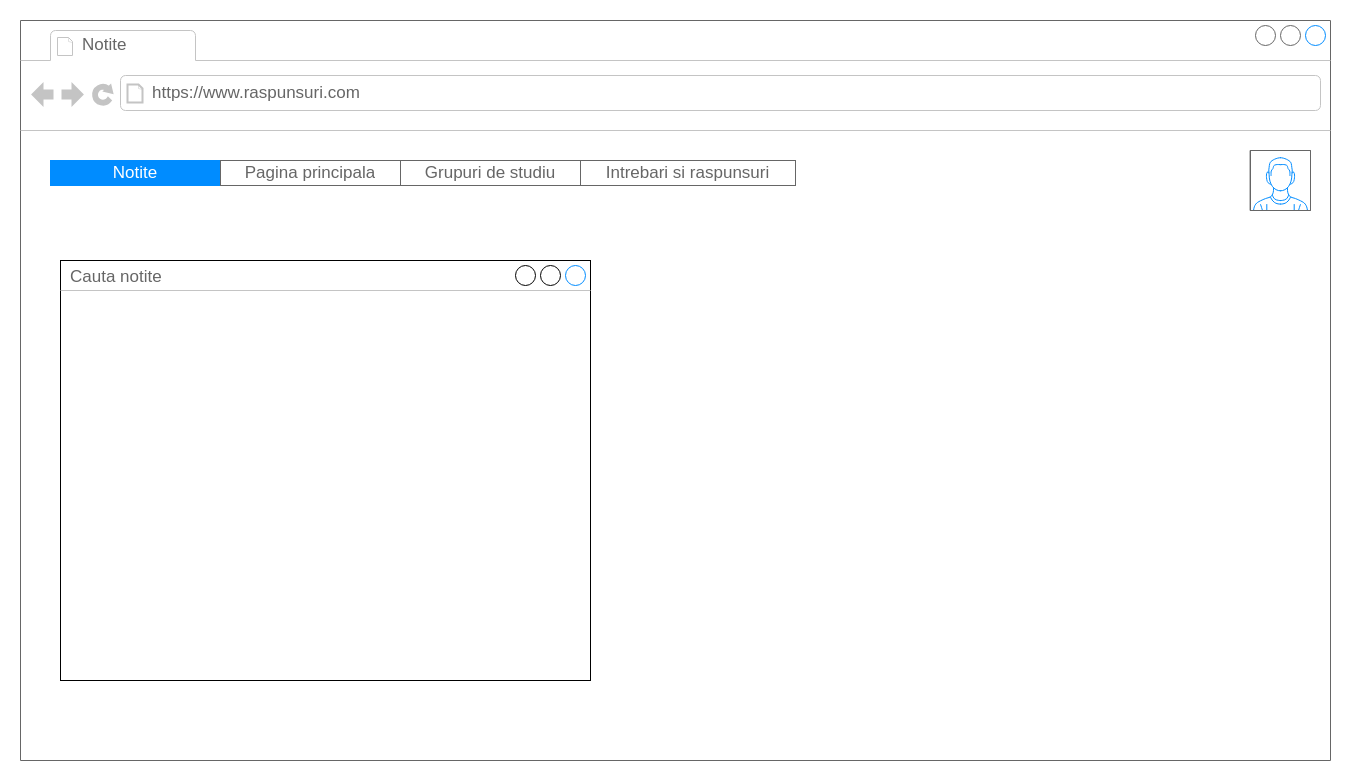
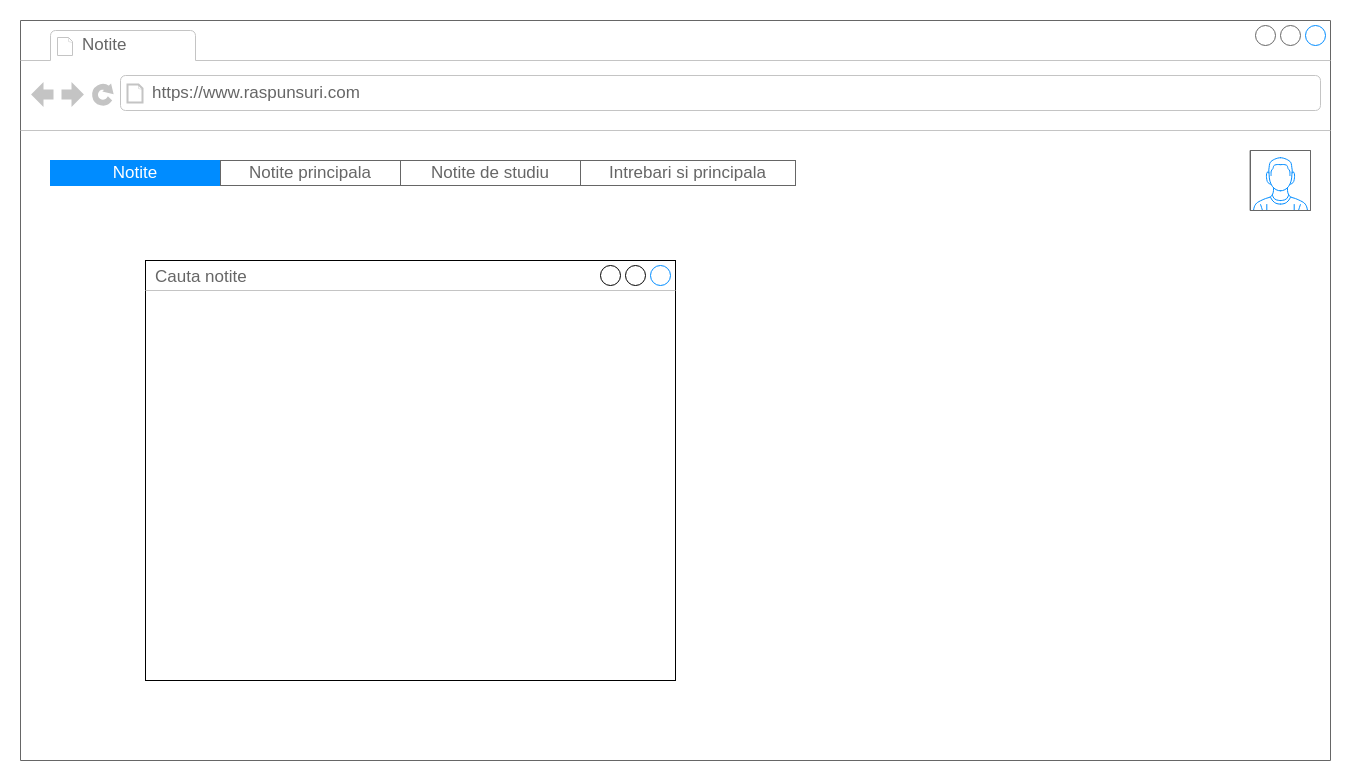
node "Pagina principala": label "Pagina principala" -> "Notite principala"
node "Grupuri de studiu": label "Grupuri de studiu" -> "Notite de studiu"
node "Intrebari si raspunsuri": label "Intrebari si raspunsuri" -> "Intrebari si principala"
node "Cauta notite": moved (326, 471) -> (411, 471)
